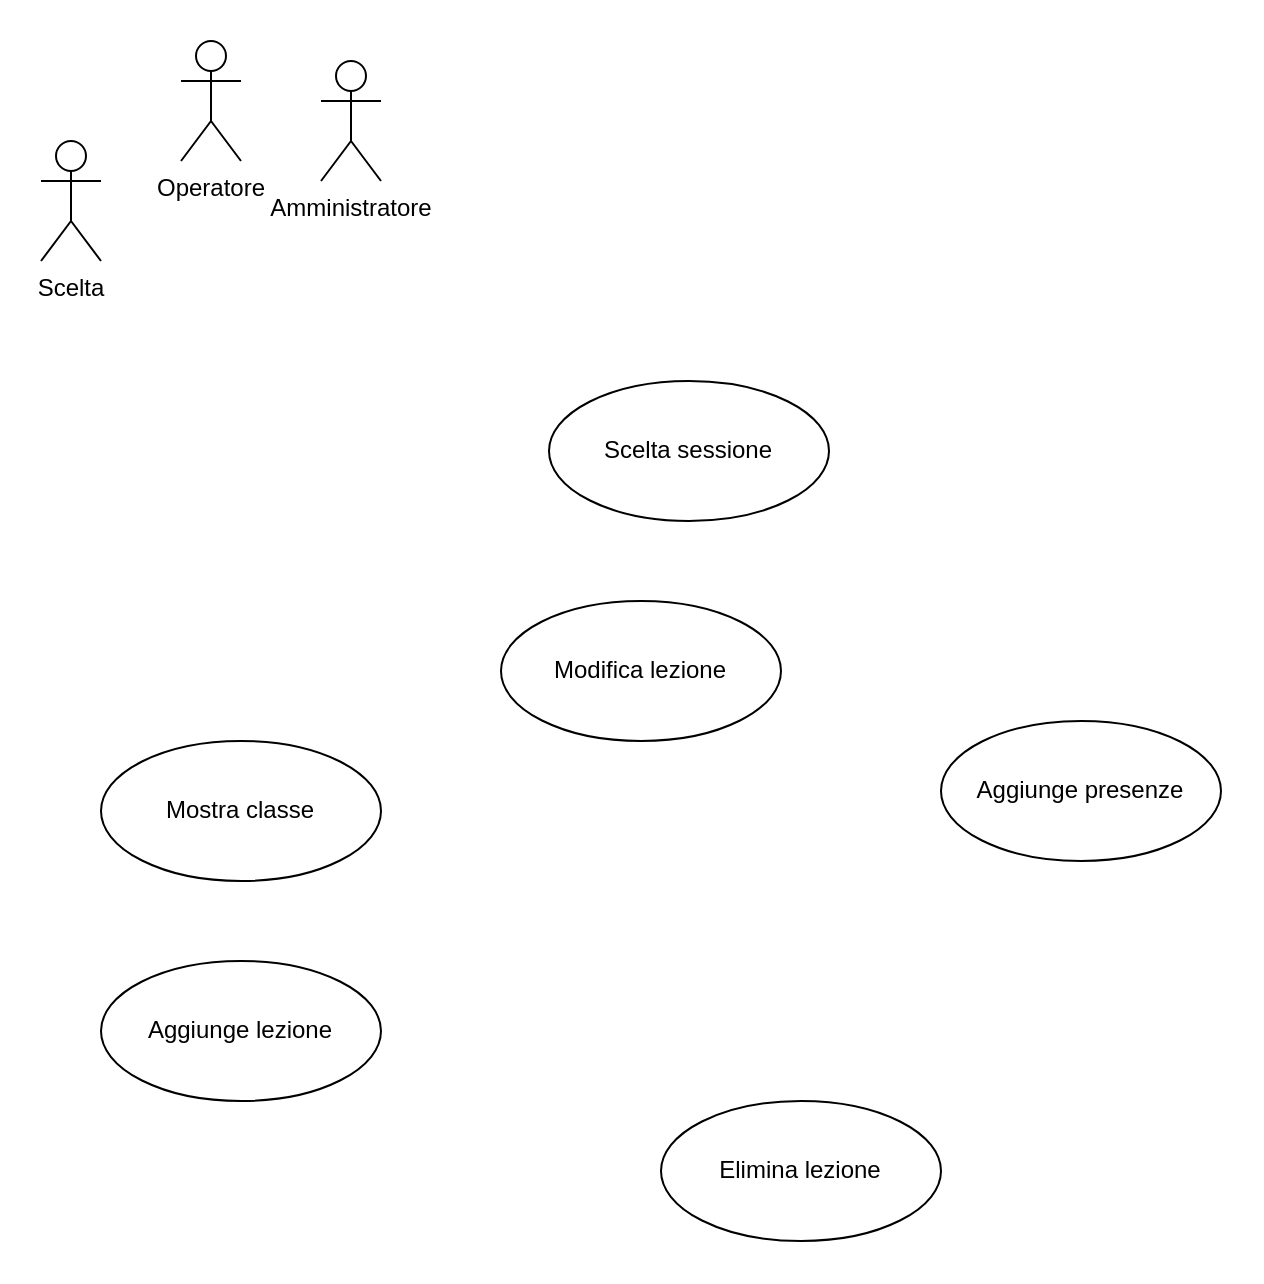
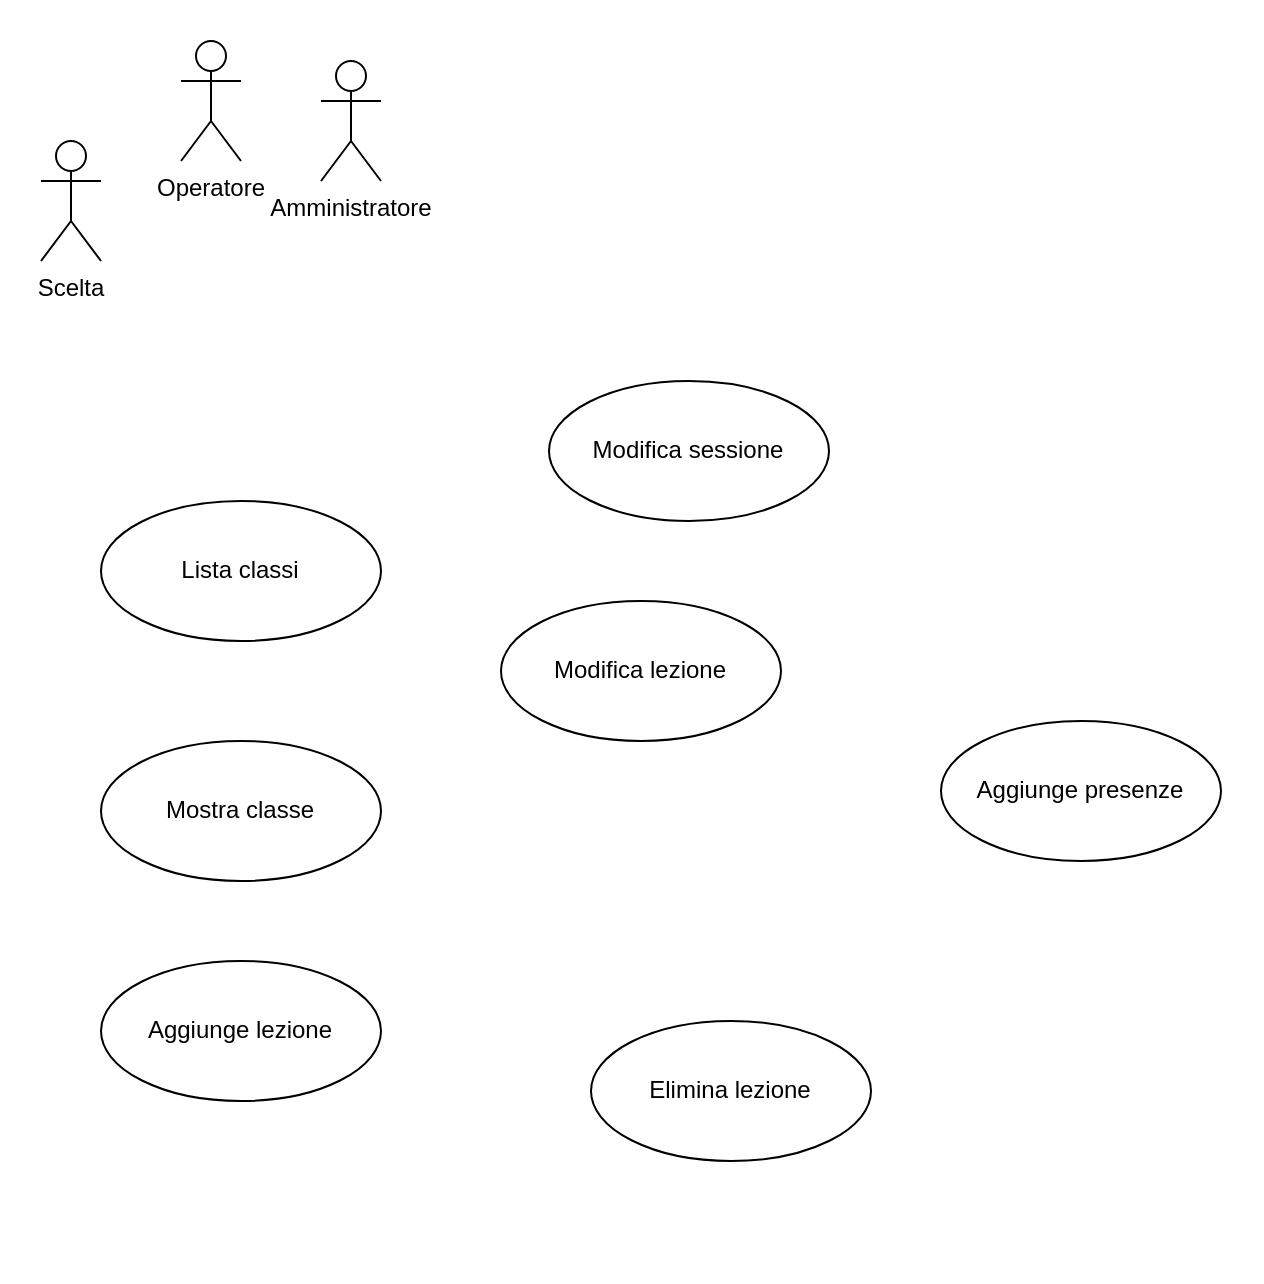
node "Scelta sessione": label "Scelta sessione" -> "Modifica sessione"
node "Lista classi": added
node "Elimina lezione": moved (801, 1171) -> (731, 1091)
